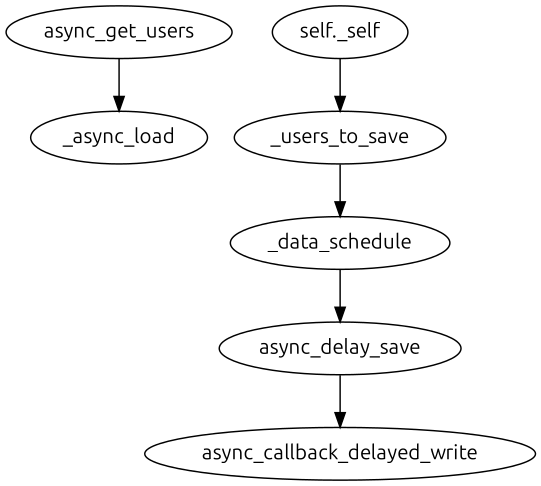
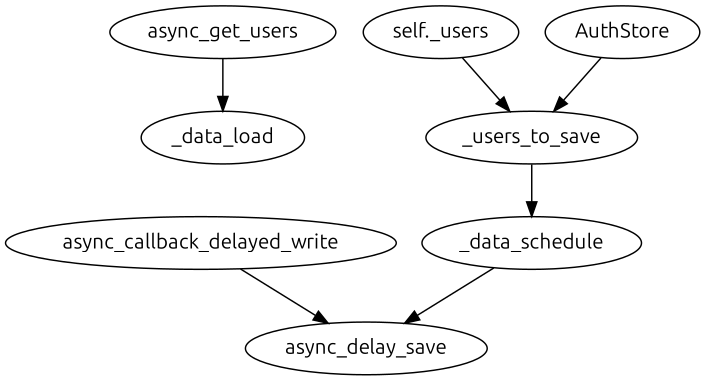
node "self._self": label "self._self" -> "self._users"
node "AuthStore": added
node "_async_load": label "_async_load" -> "_data_load"
edge "async_delay_save" -> "async_callback_delayed_write": reversed
